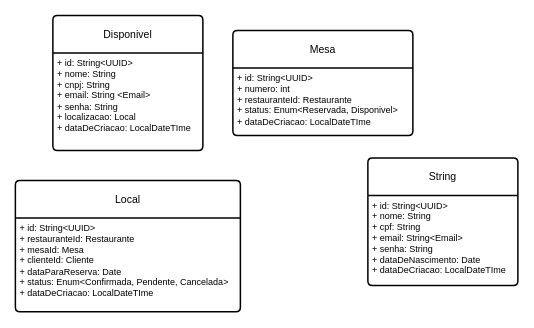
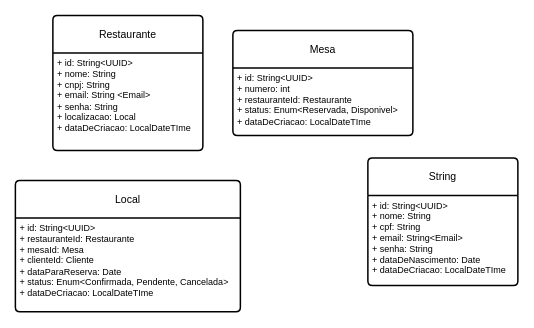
node "Disponivel": label "Disponivel" -> "Restaurante"
